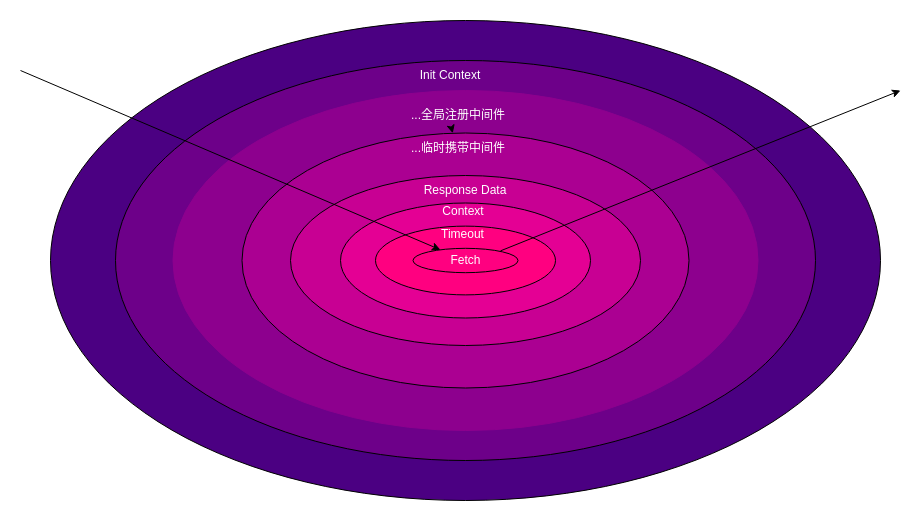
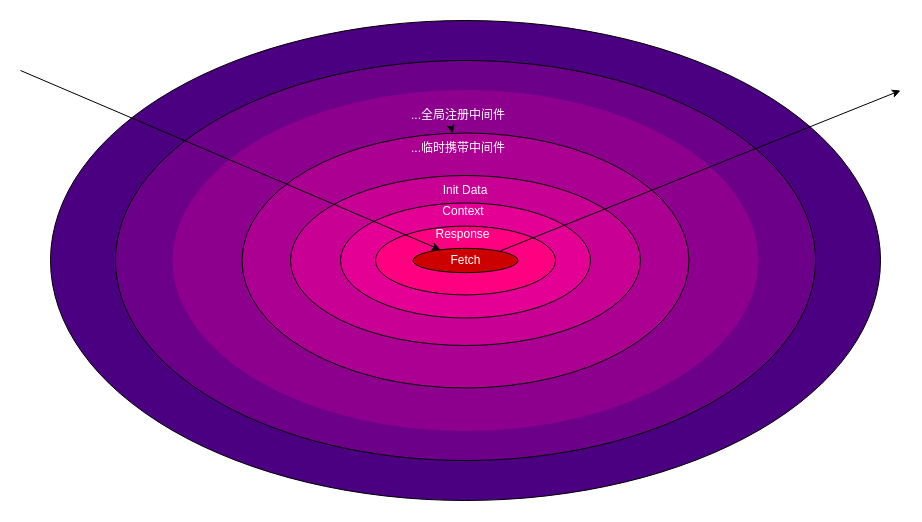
node "Init Context": removed
node "Response Data": label "Response Data" -> "Init Data"
node "Timeout": label "Timeout" -> "Response"
node "Fetch": fillcolor #ff0080 -> #cc0000
